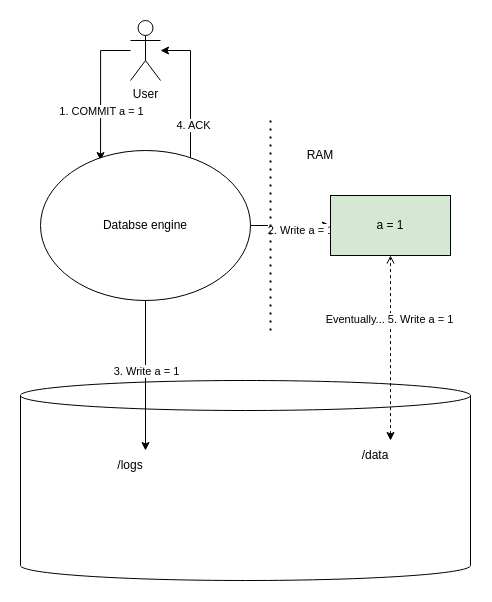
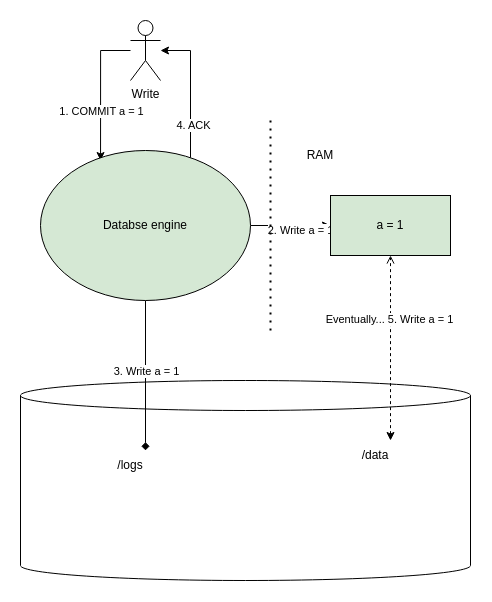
node "User": label "User" -> "Write"
node "Databse engine": fillcolor #ffffff -> #d5e8d4
edge "Databse engine" -> "/logs": arrowhead classic -> diamond
